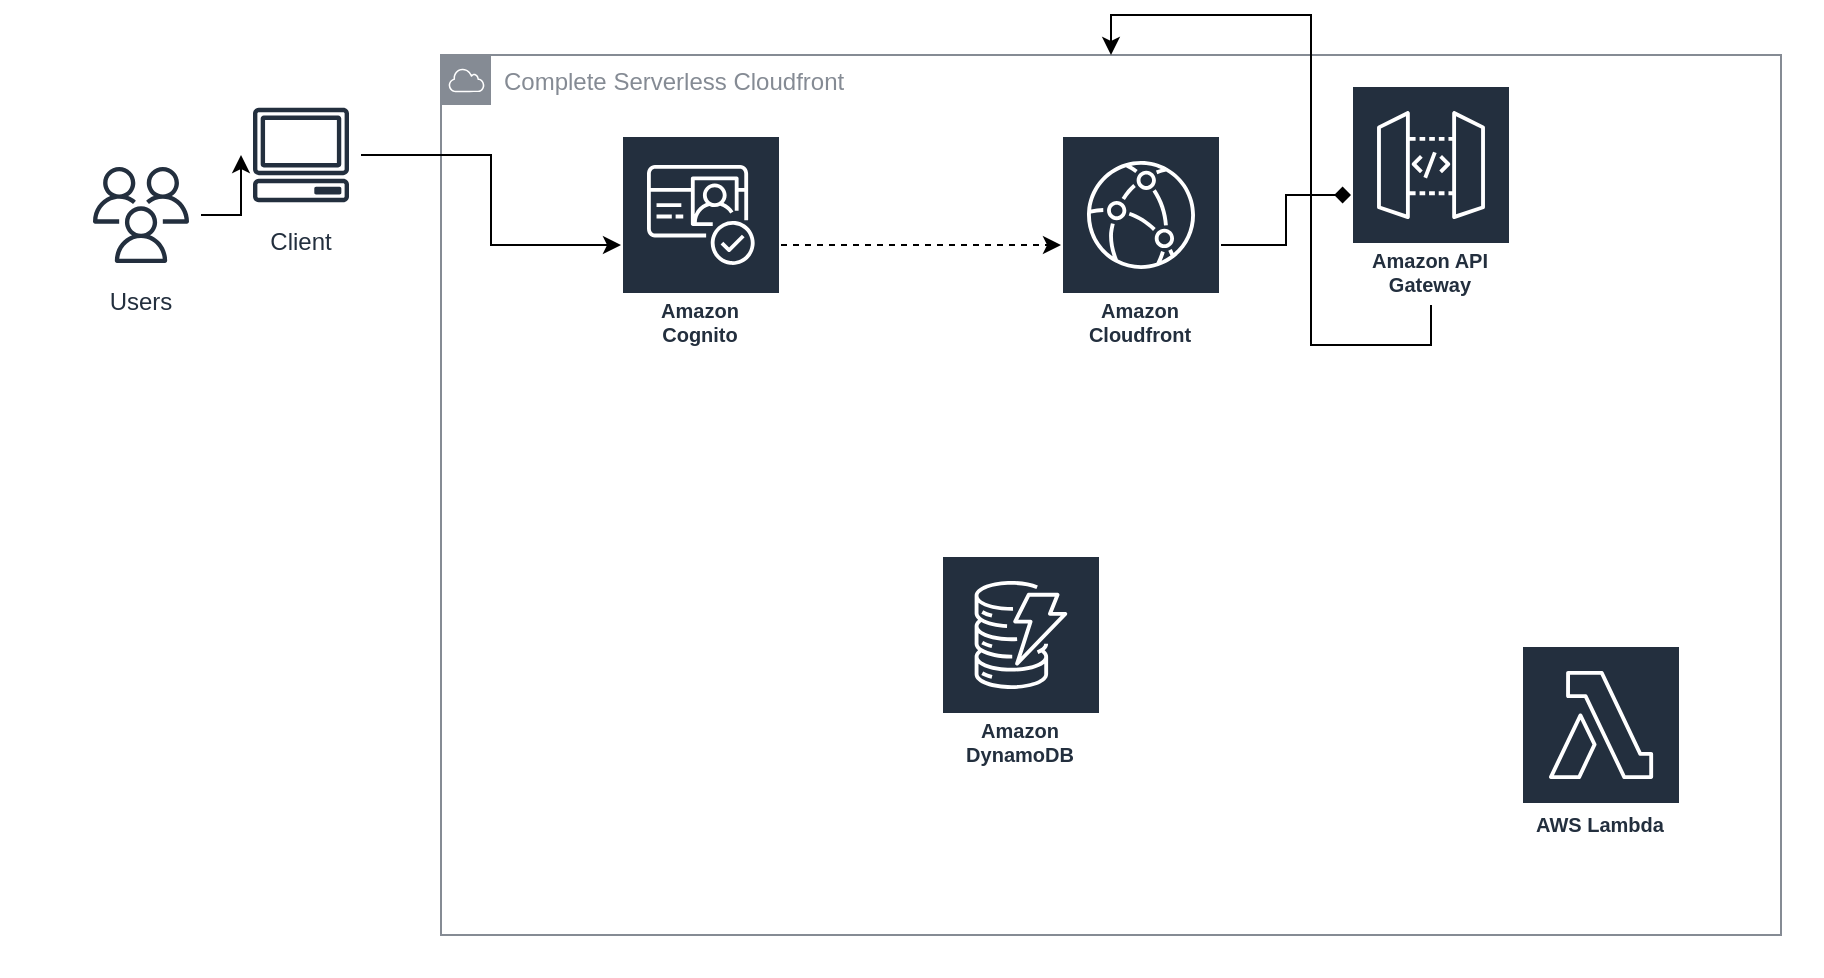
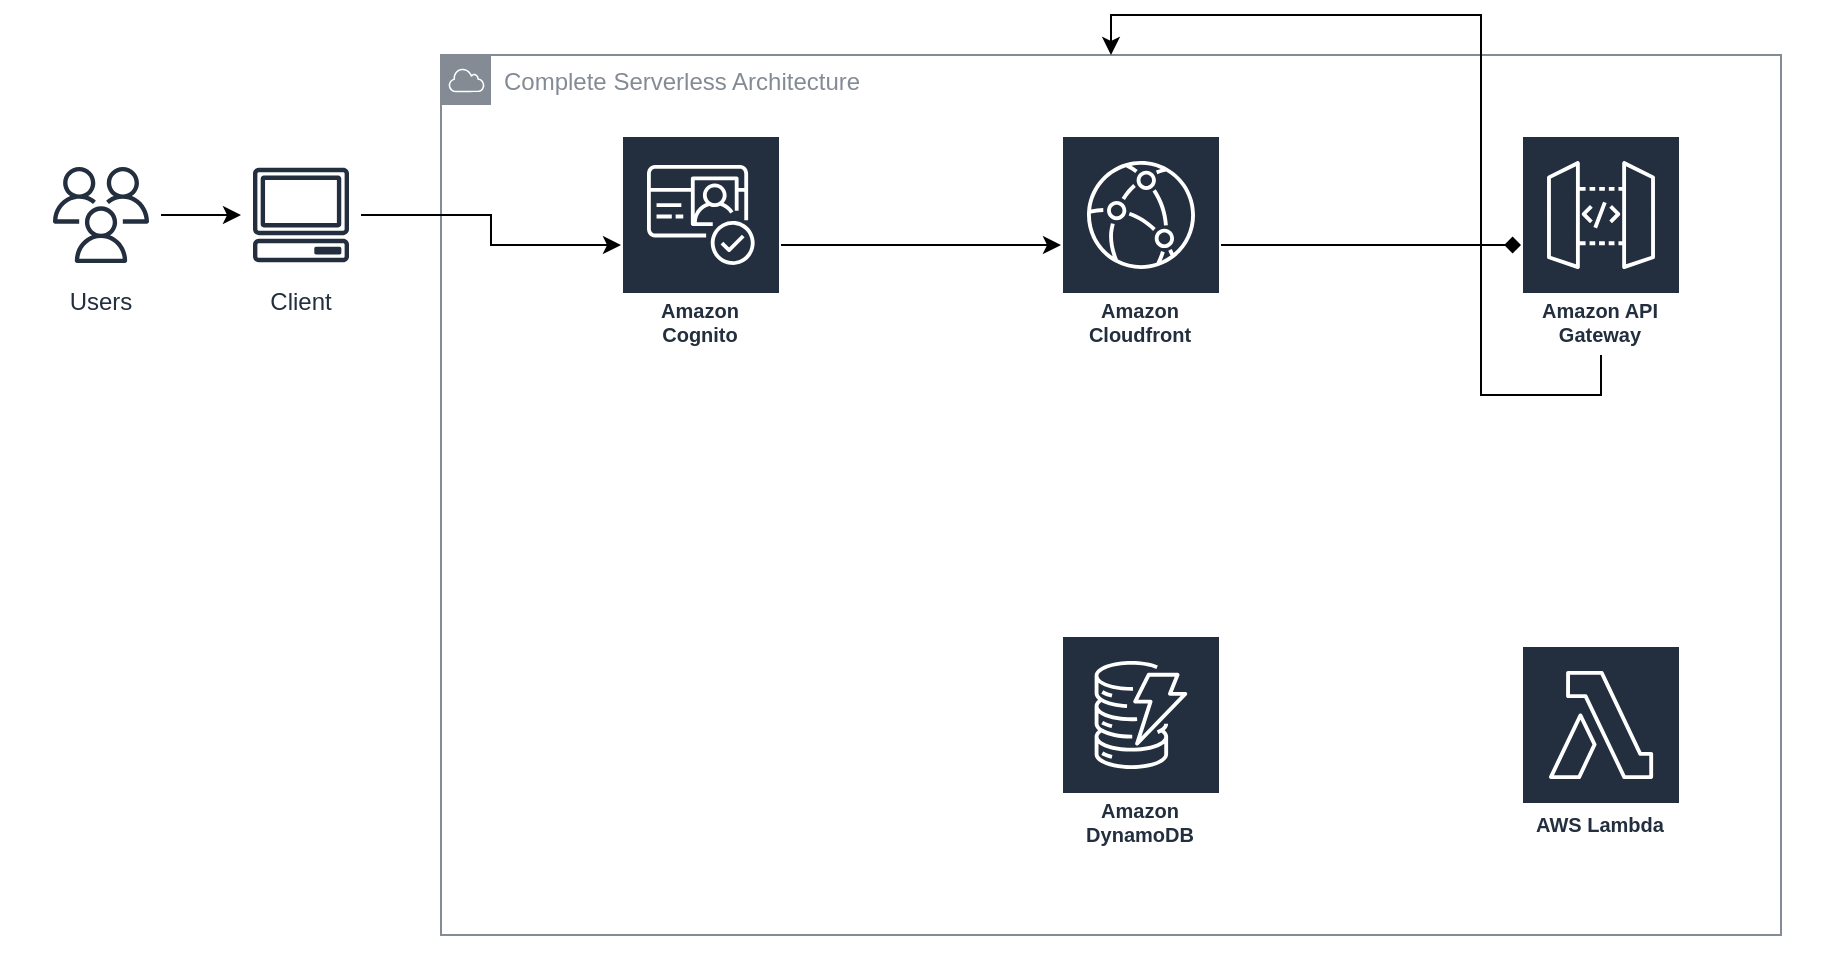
node "Complete Serverless Cloudfront": label "Complete Serverless Cloudfront" -> "Complete Serverless Architecture"
node "Client": moved (301, 155) -> (301, 215)
node "Amazon API Gateway": moved (1431, 195) -> (1601, 245)
node "Users": moved (141, 215) -> (101, 215)
edge "Amazon Cognito" -> "Amazon Cloudfront": style dashed -> solid
node "Amazon DynamoDB": moved (1021, 665) -> (1141, 745)
